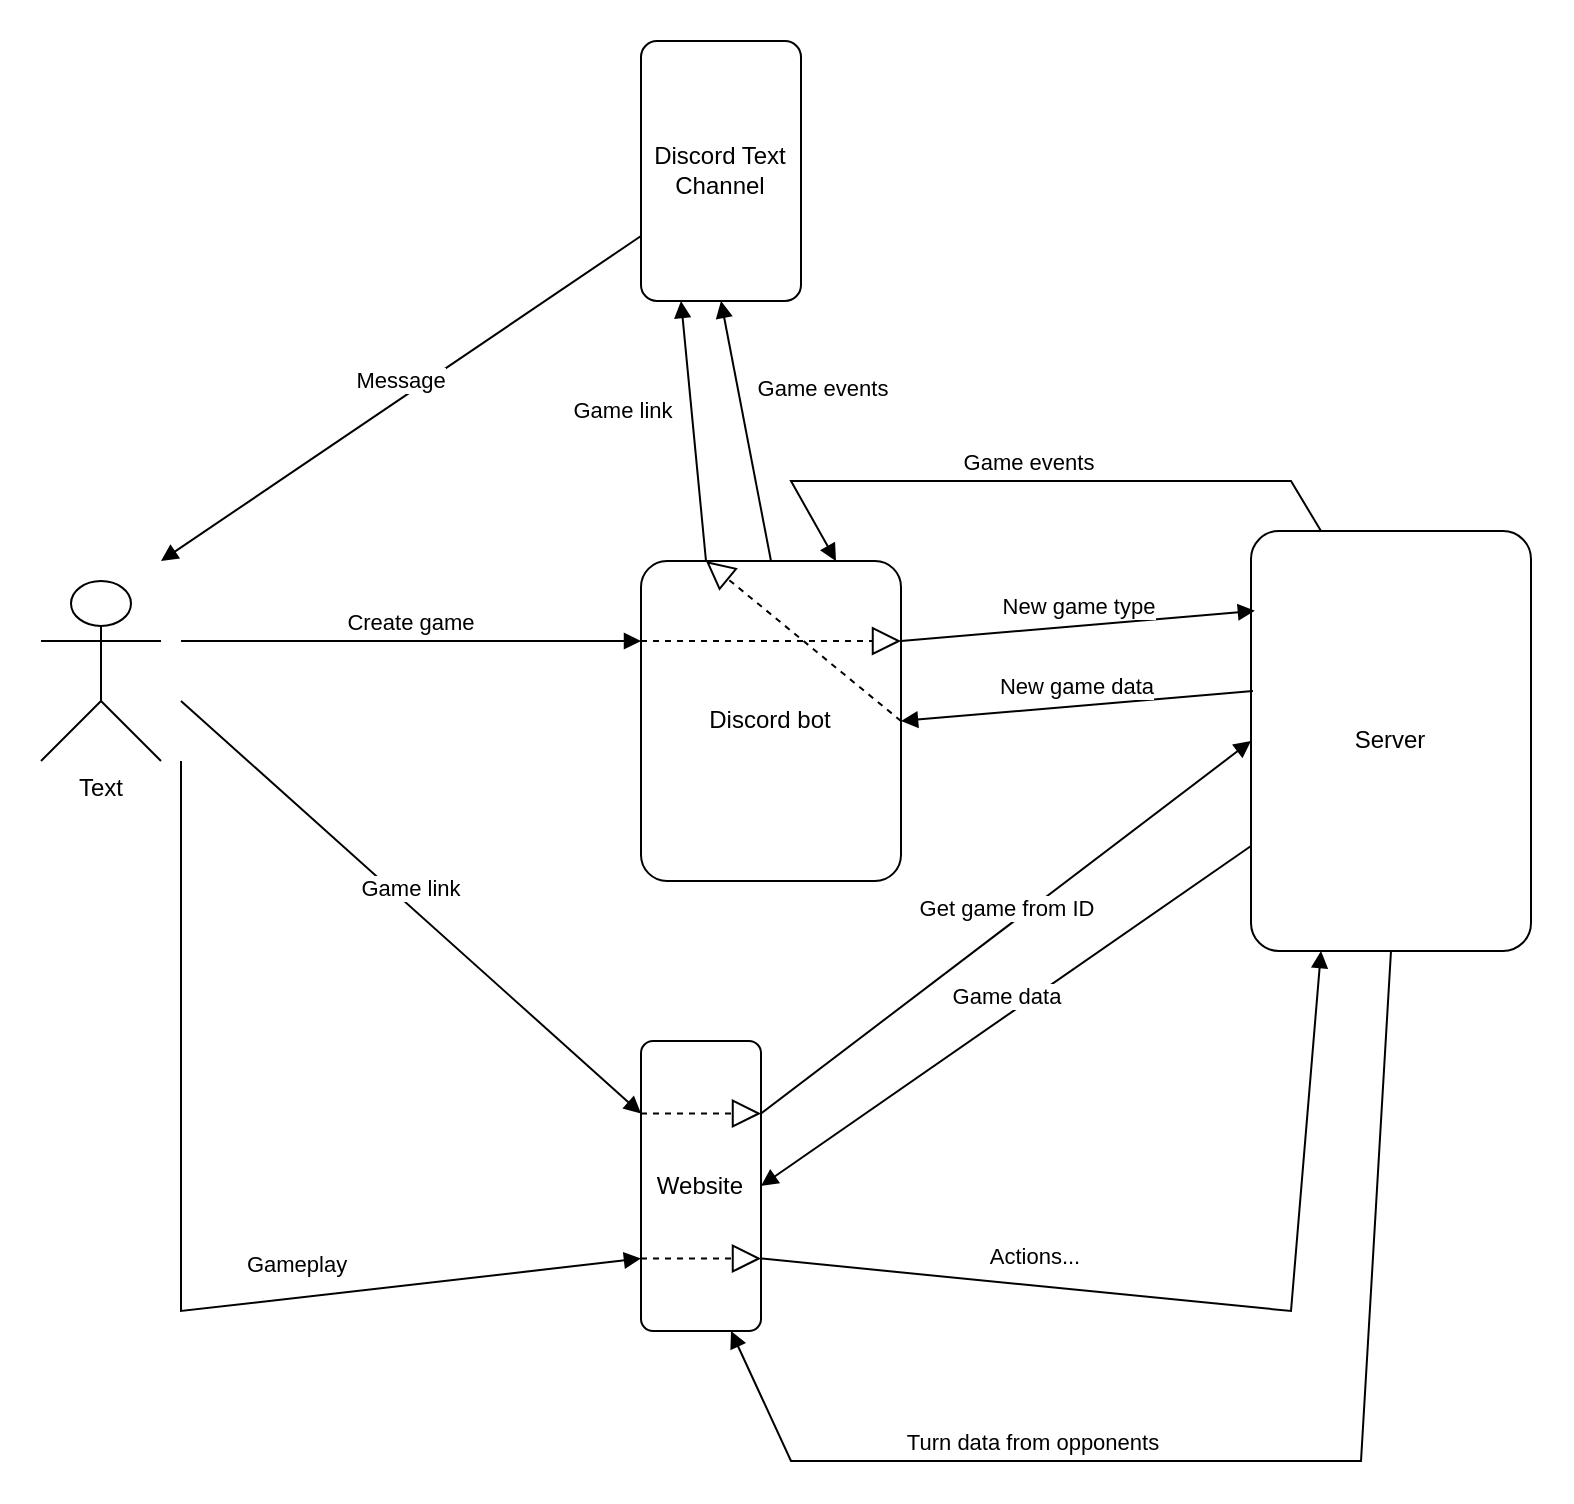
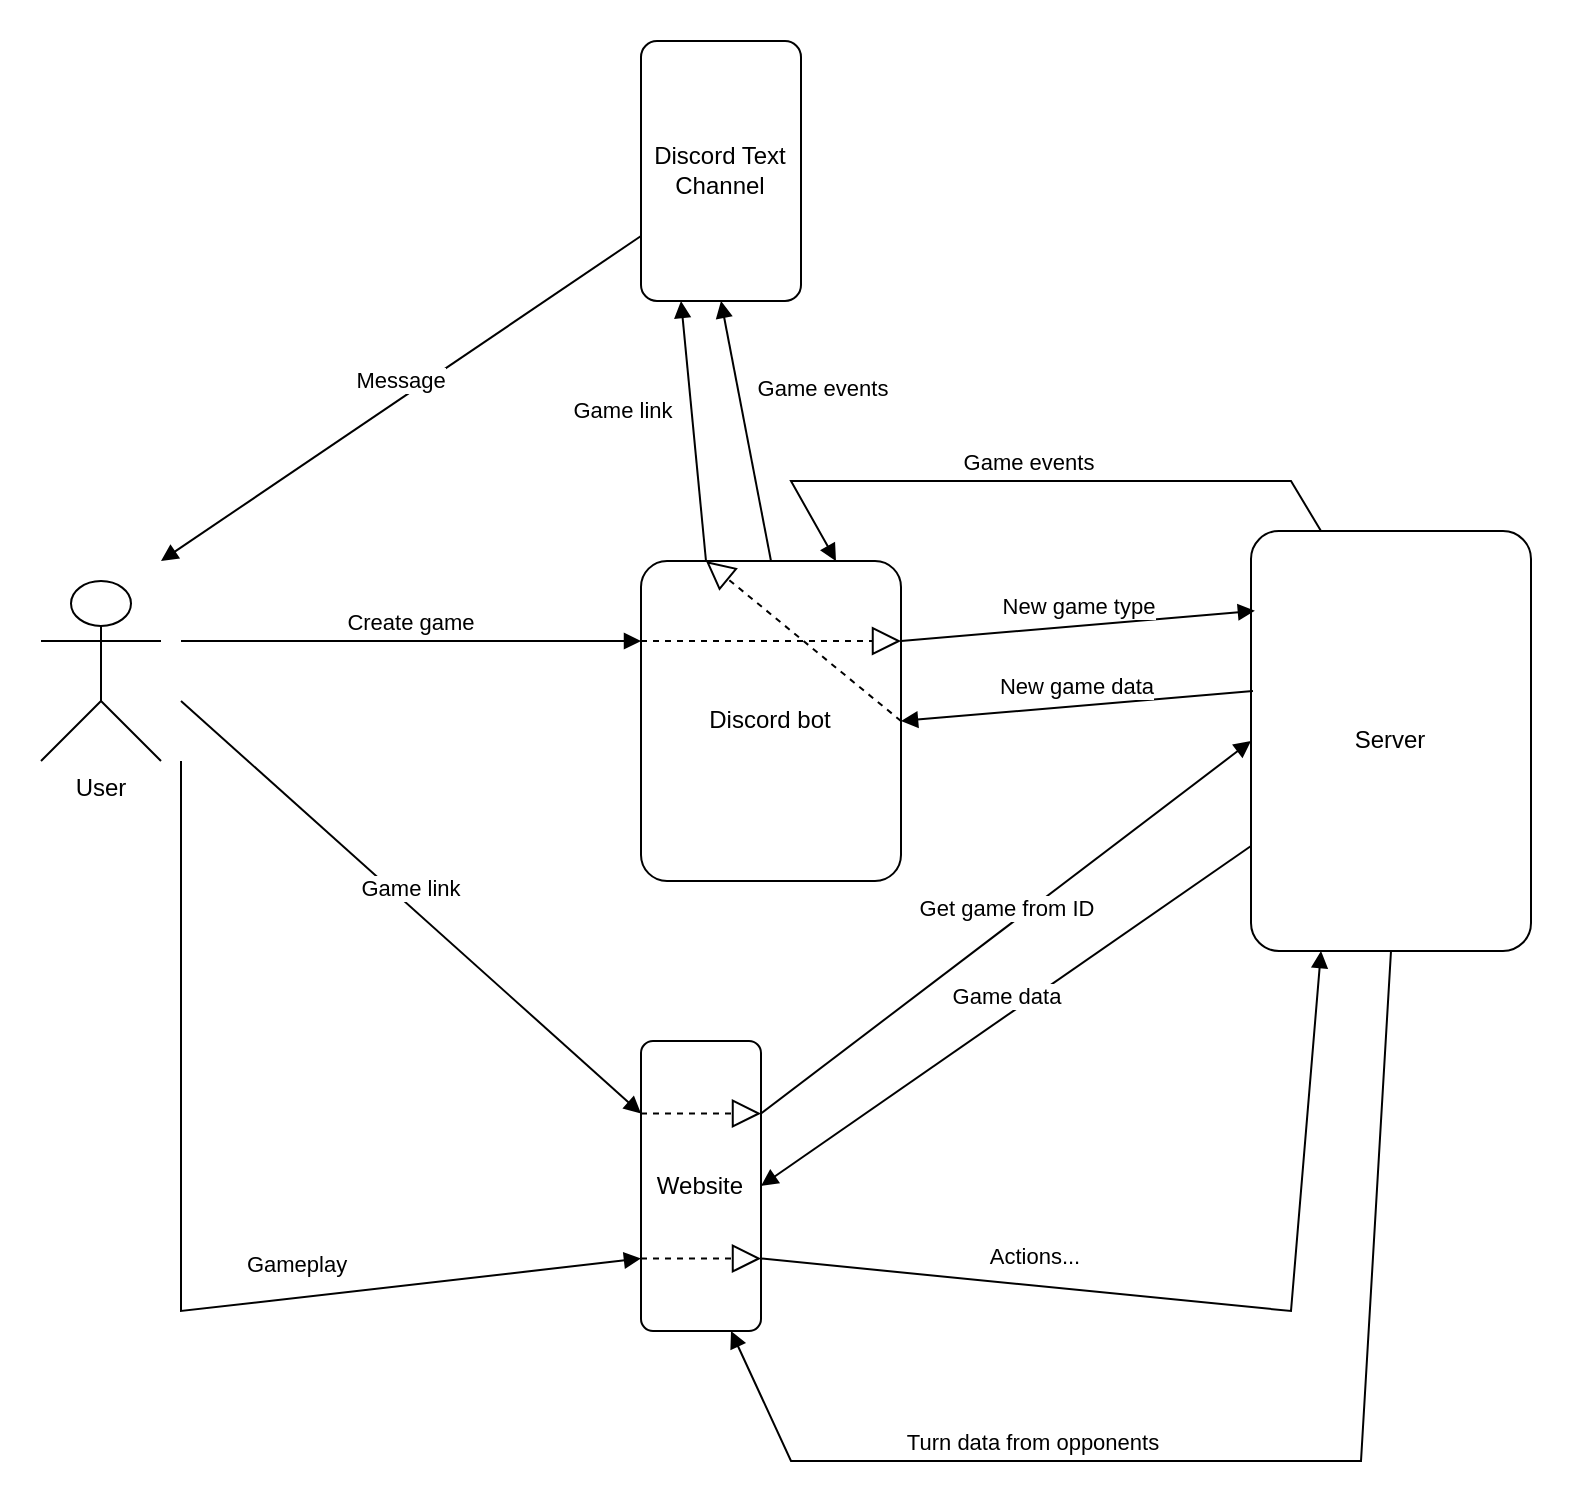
node "Text": label "Text" -> "User"
